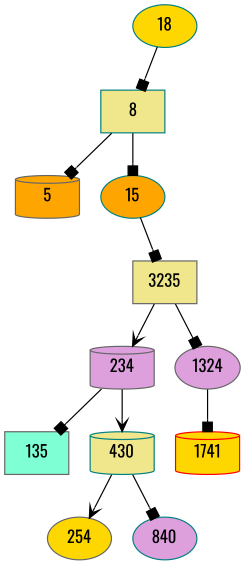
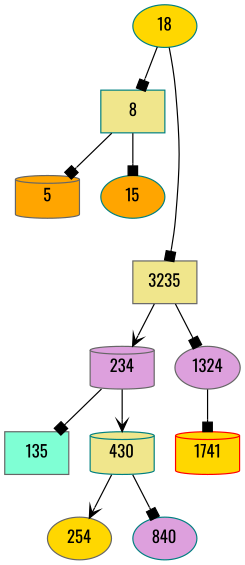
edge "15" -> "3235": now "18" -> "3235"
